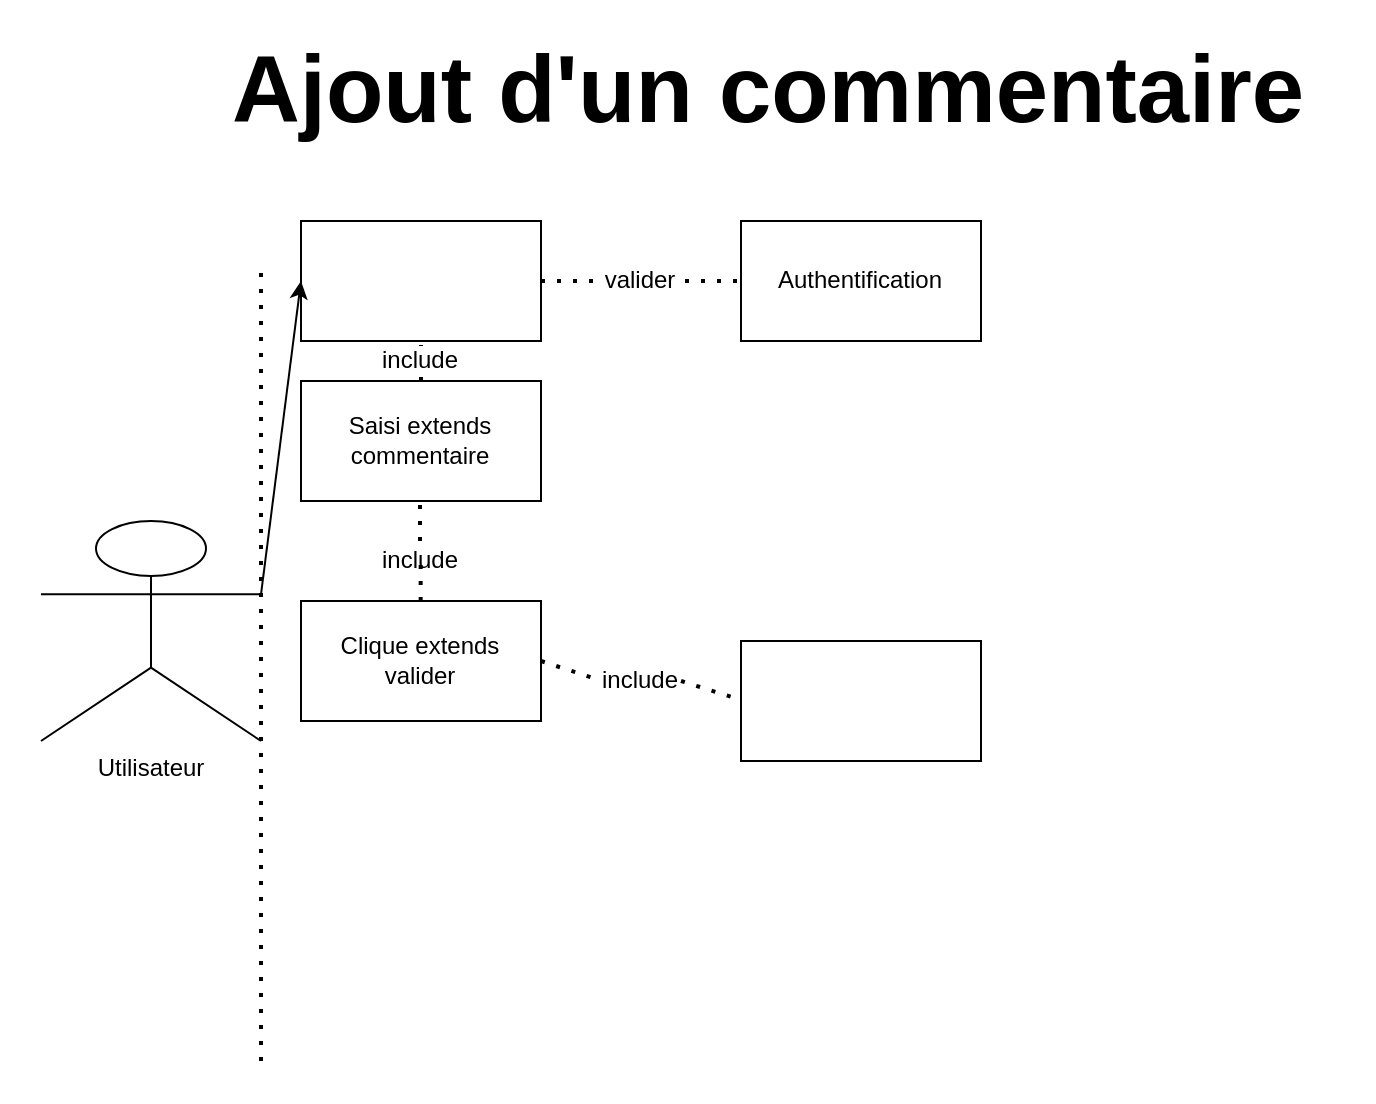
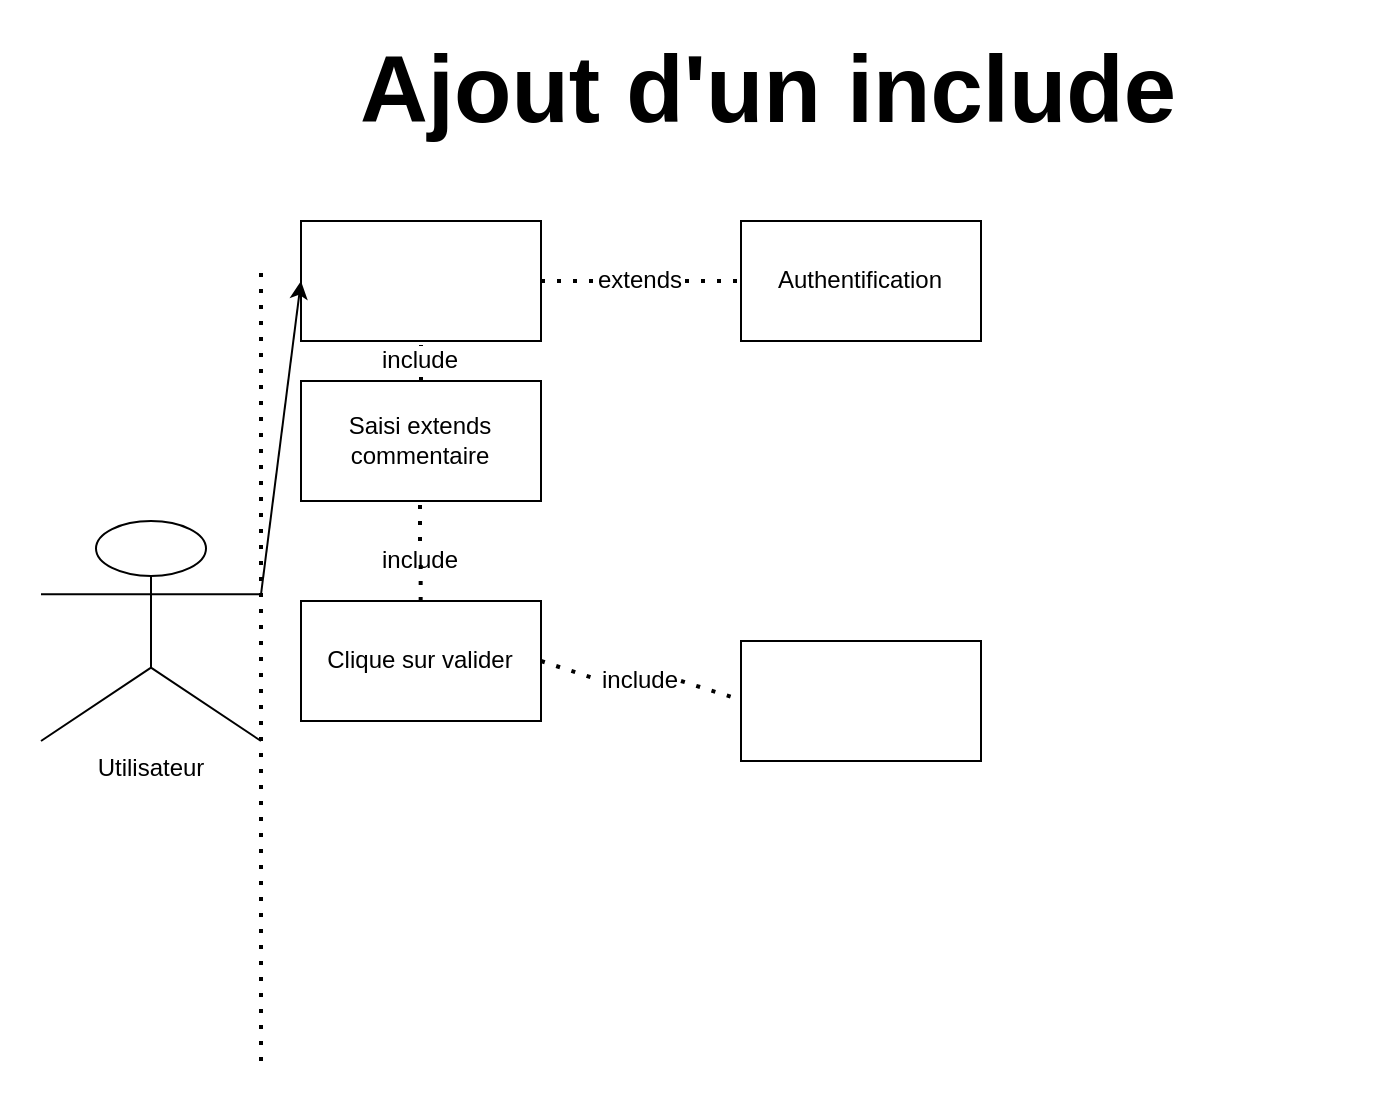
node "Ajout d'un commentaire": label "Ajout d'un commentaire" -> "Ajout d'un include"
node "valider": label "valider" -> "extends"
node "Clique extends valider": label "Clique extends valider" -> "Clique sur valider"
